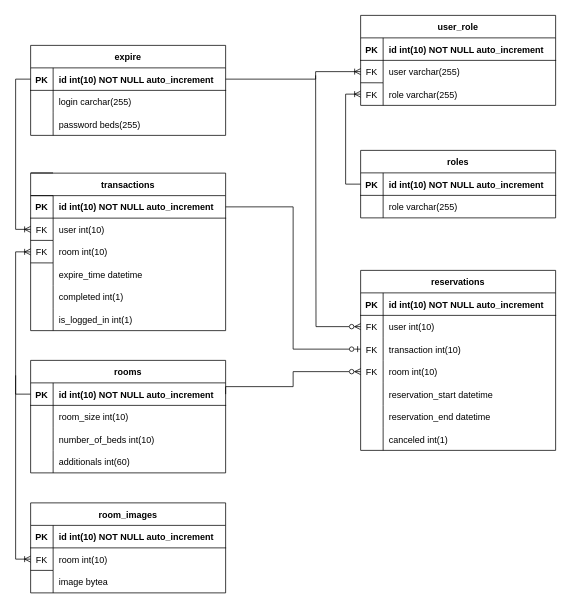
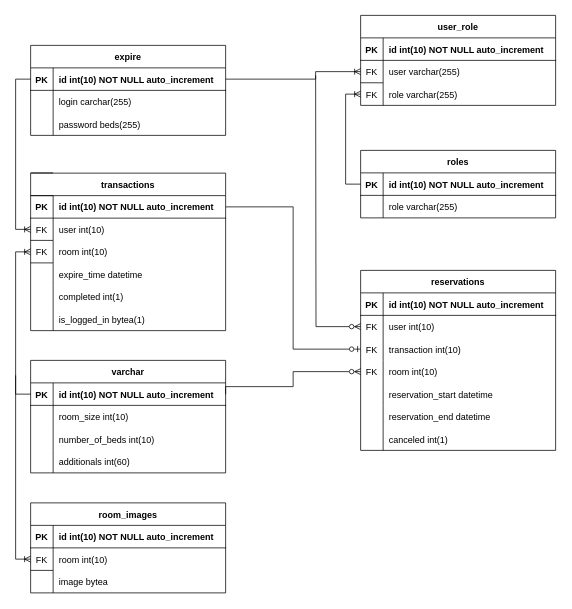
node "is_logged_in int(1)": label "is_logged_in int(1)" -> "is_logged_in bytea(1)"
node "rooms": label "rooms" -> "varchar"
